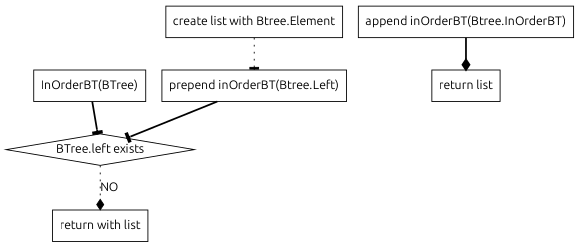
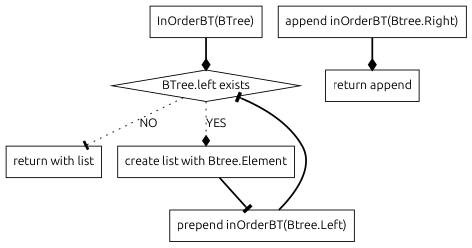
node "append inOrderBT(Btree.InOrderBT)": label "append inOrderBT(Btree.InOrderBT)" -> "append inOrderBT(Btree.Right)"
edge "create list with Btree.Element" -> "prepend inOrderBT(Btree.Left)": style dotted -> bold
node "return list": label "return list" -> "return append"
edge "InOrderBT(BTree)" -> "BTree.left exists": arrowhead tee -> diamond
edge "BTree.left exists" -> "create list with Btree.Element": added, label "YES"
edge "BTree.left exists" -> "return with list": arrowhead diamond -> tee
